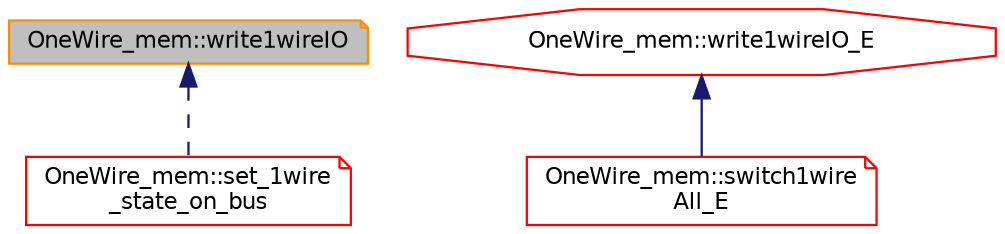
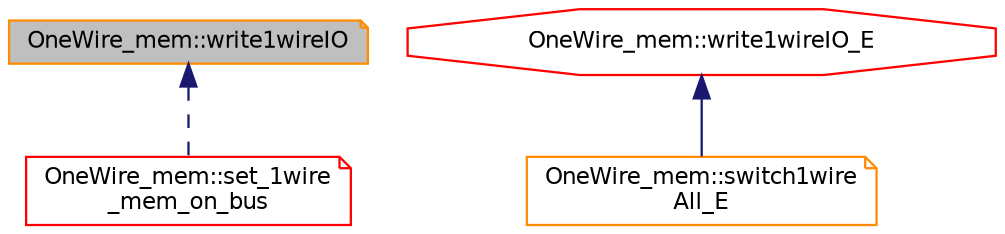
node "OneWire_mem::set_1wire _state_on_bus": label "OneWire_mem::set_1wire _state_on_bus" -> "OneWire_mem::set_1wire _mem_on_bus"
node "OneWire_mem::switch1wire All_E": color red -> darkorange
